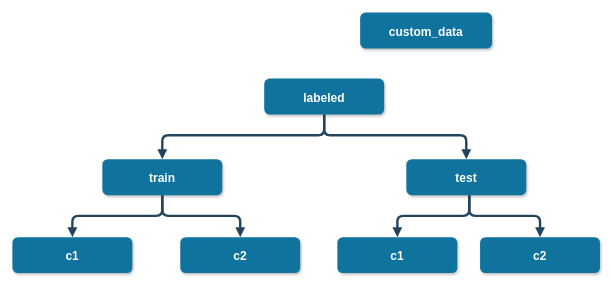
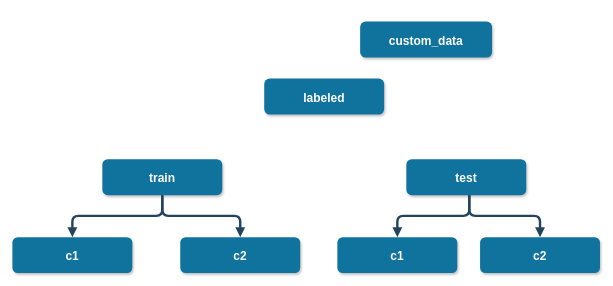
node "custom_data": moved (426, 31) -> (426, 40)
edge "labeled" -> "train": removed
edge "labeled" -> "test": removed
